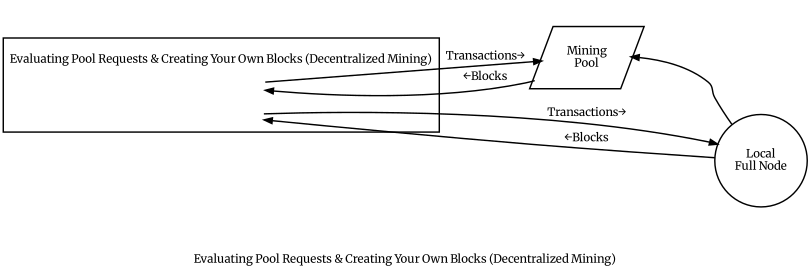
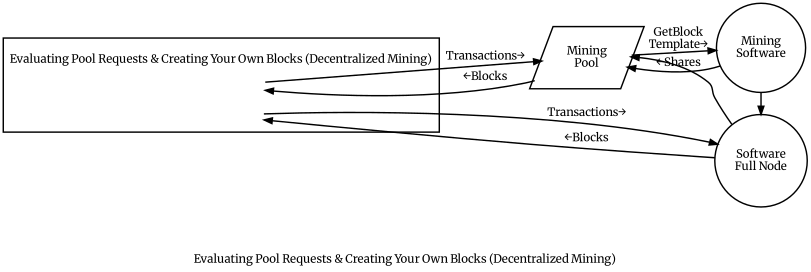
node "Mining Software": added
node "Local Full Node": label "Local Full Node" -> "Software Full Node"
